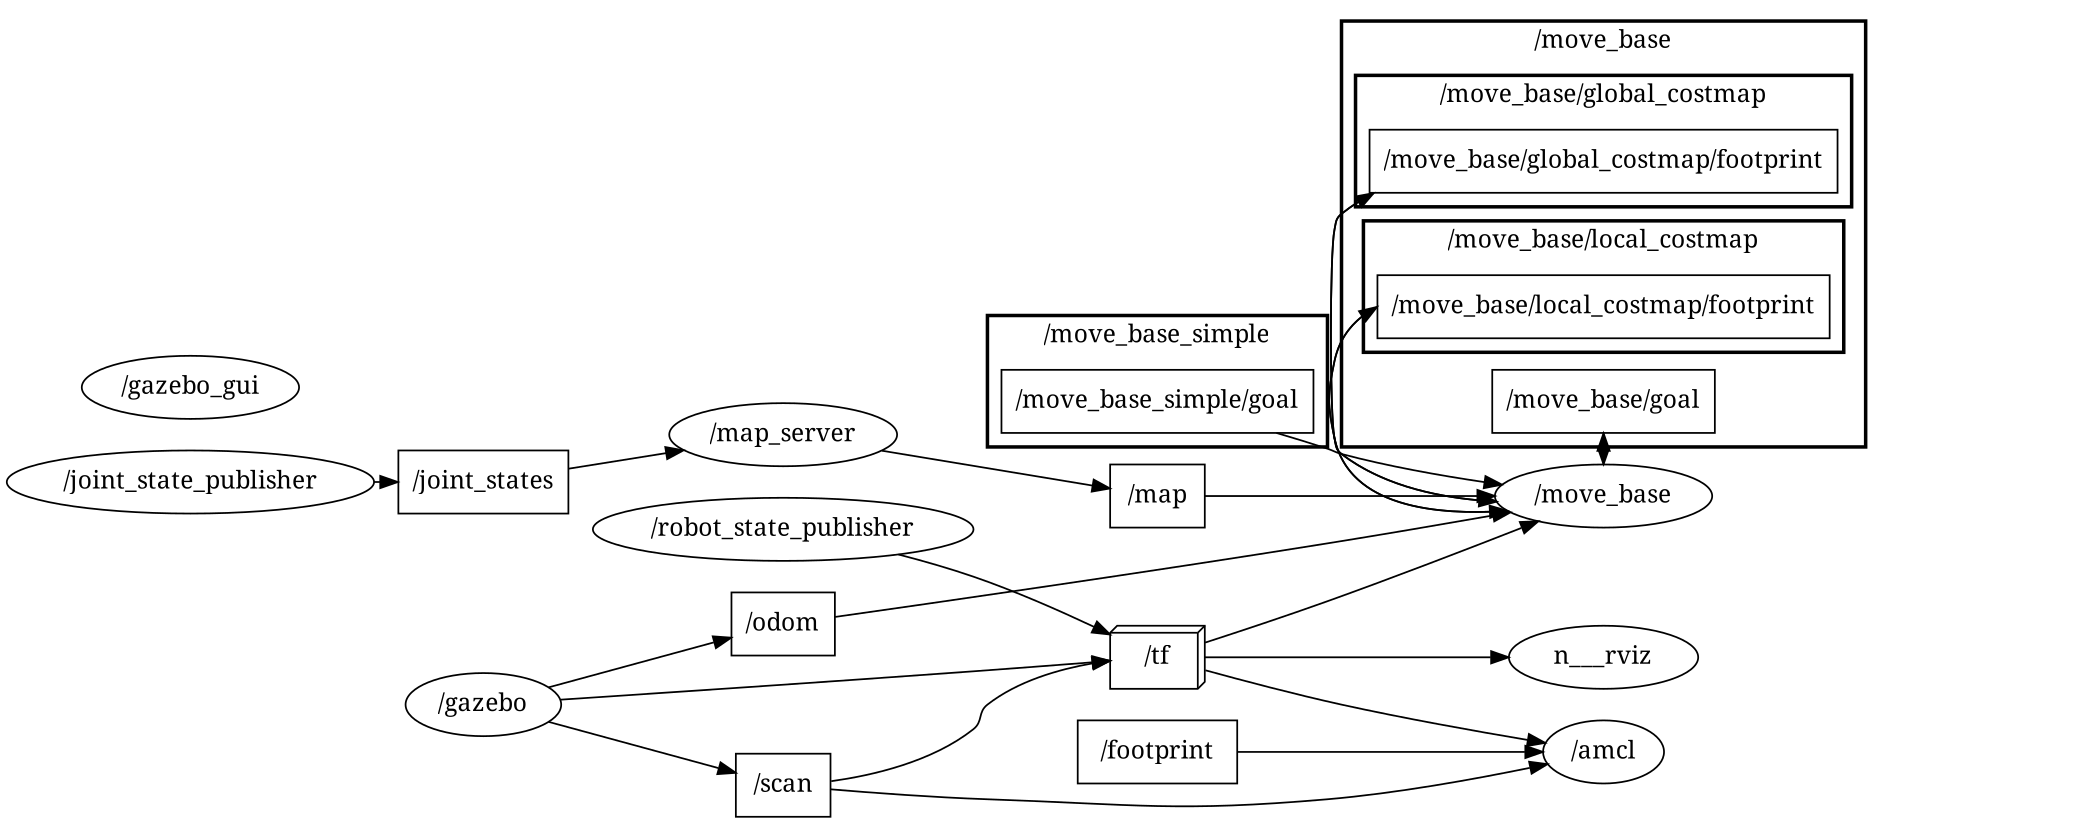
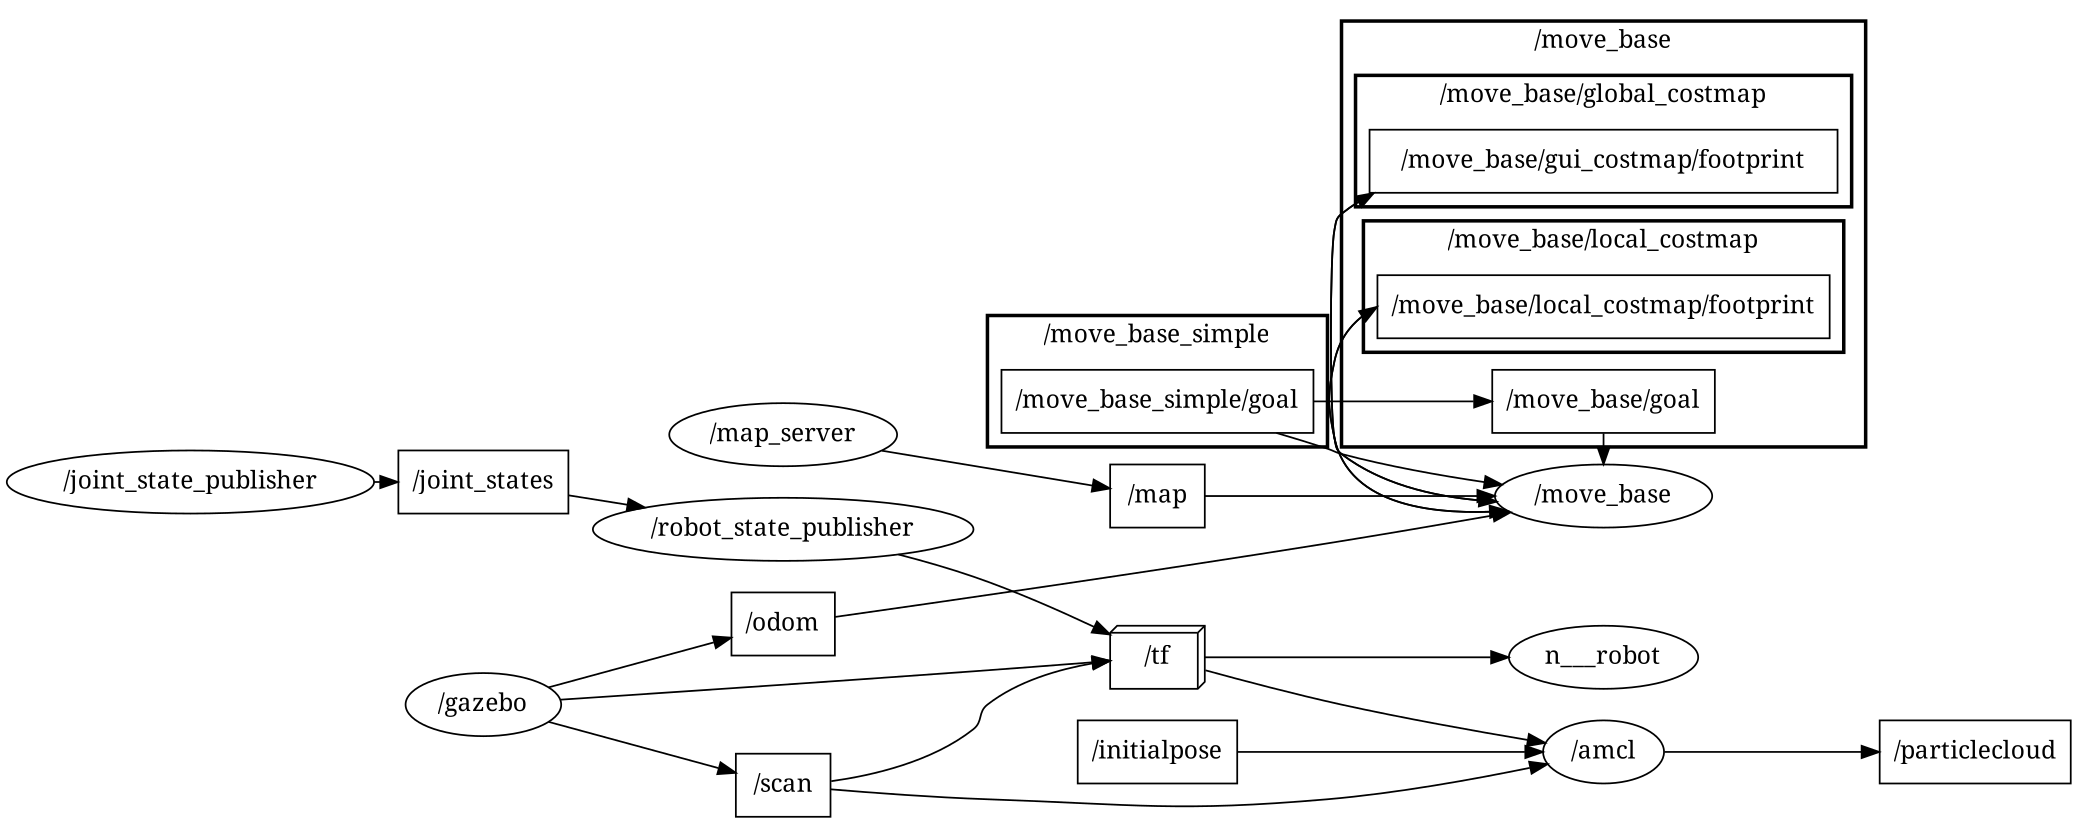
node "/move_base/global_costmap/footprint": label "/move_base/global_costmap/footprint" -> "/move_base/gui_costmap/footprint"
node "/gazebo_gui": removed
edge "/move_base" -> "/move_base/goal": now "/move_base_simple/goal" -> "/move_base/goal"
edge "/joint_states" -> "/map_server": now "/joint_states" -> "/robot_state_publisher"
edge "/tf" -> "/move_base": removed
node "n___rviz": label "n___rviz" -> "n___robot"
node "/footprint": label "/footprint" -> "/initialpose"
node "/particlecloud": added
